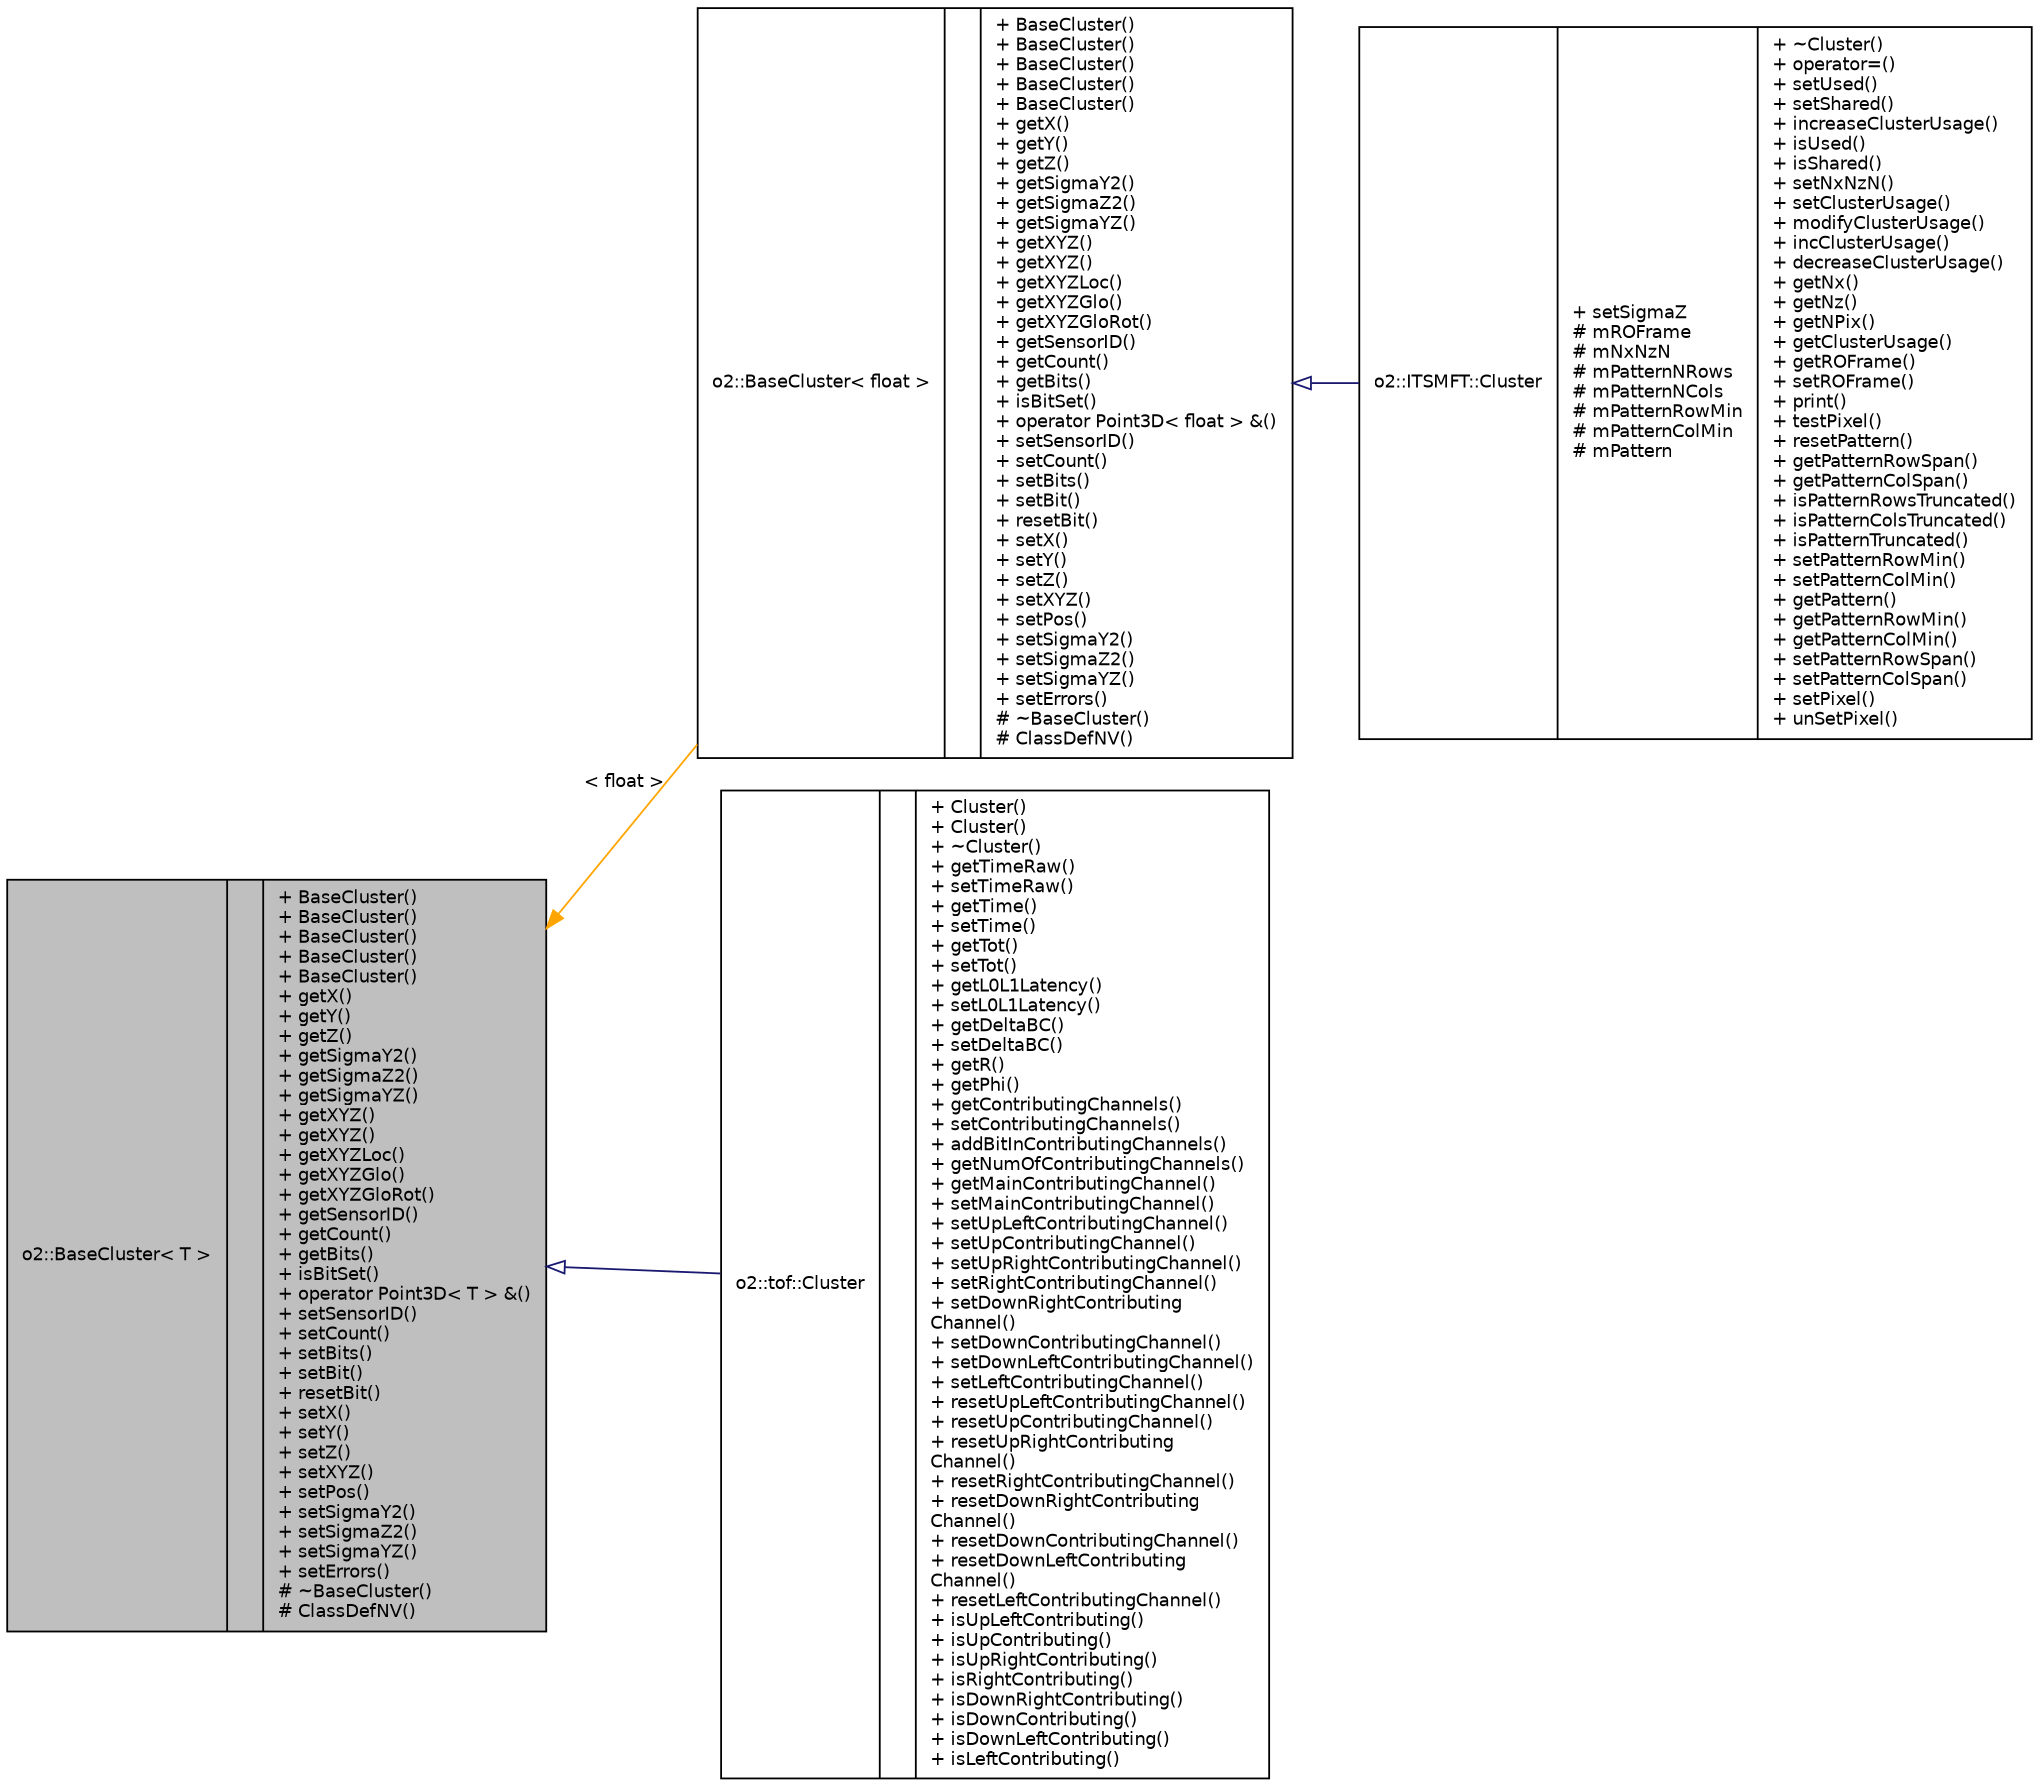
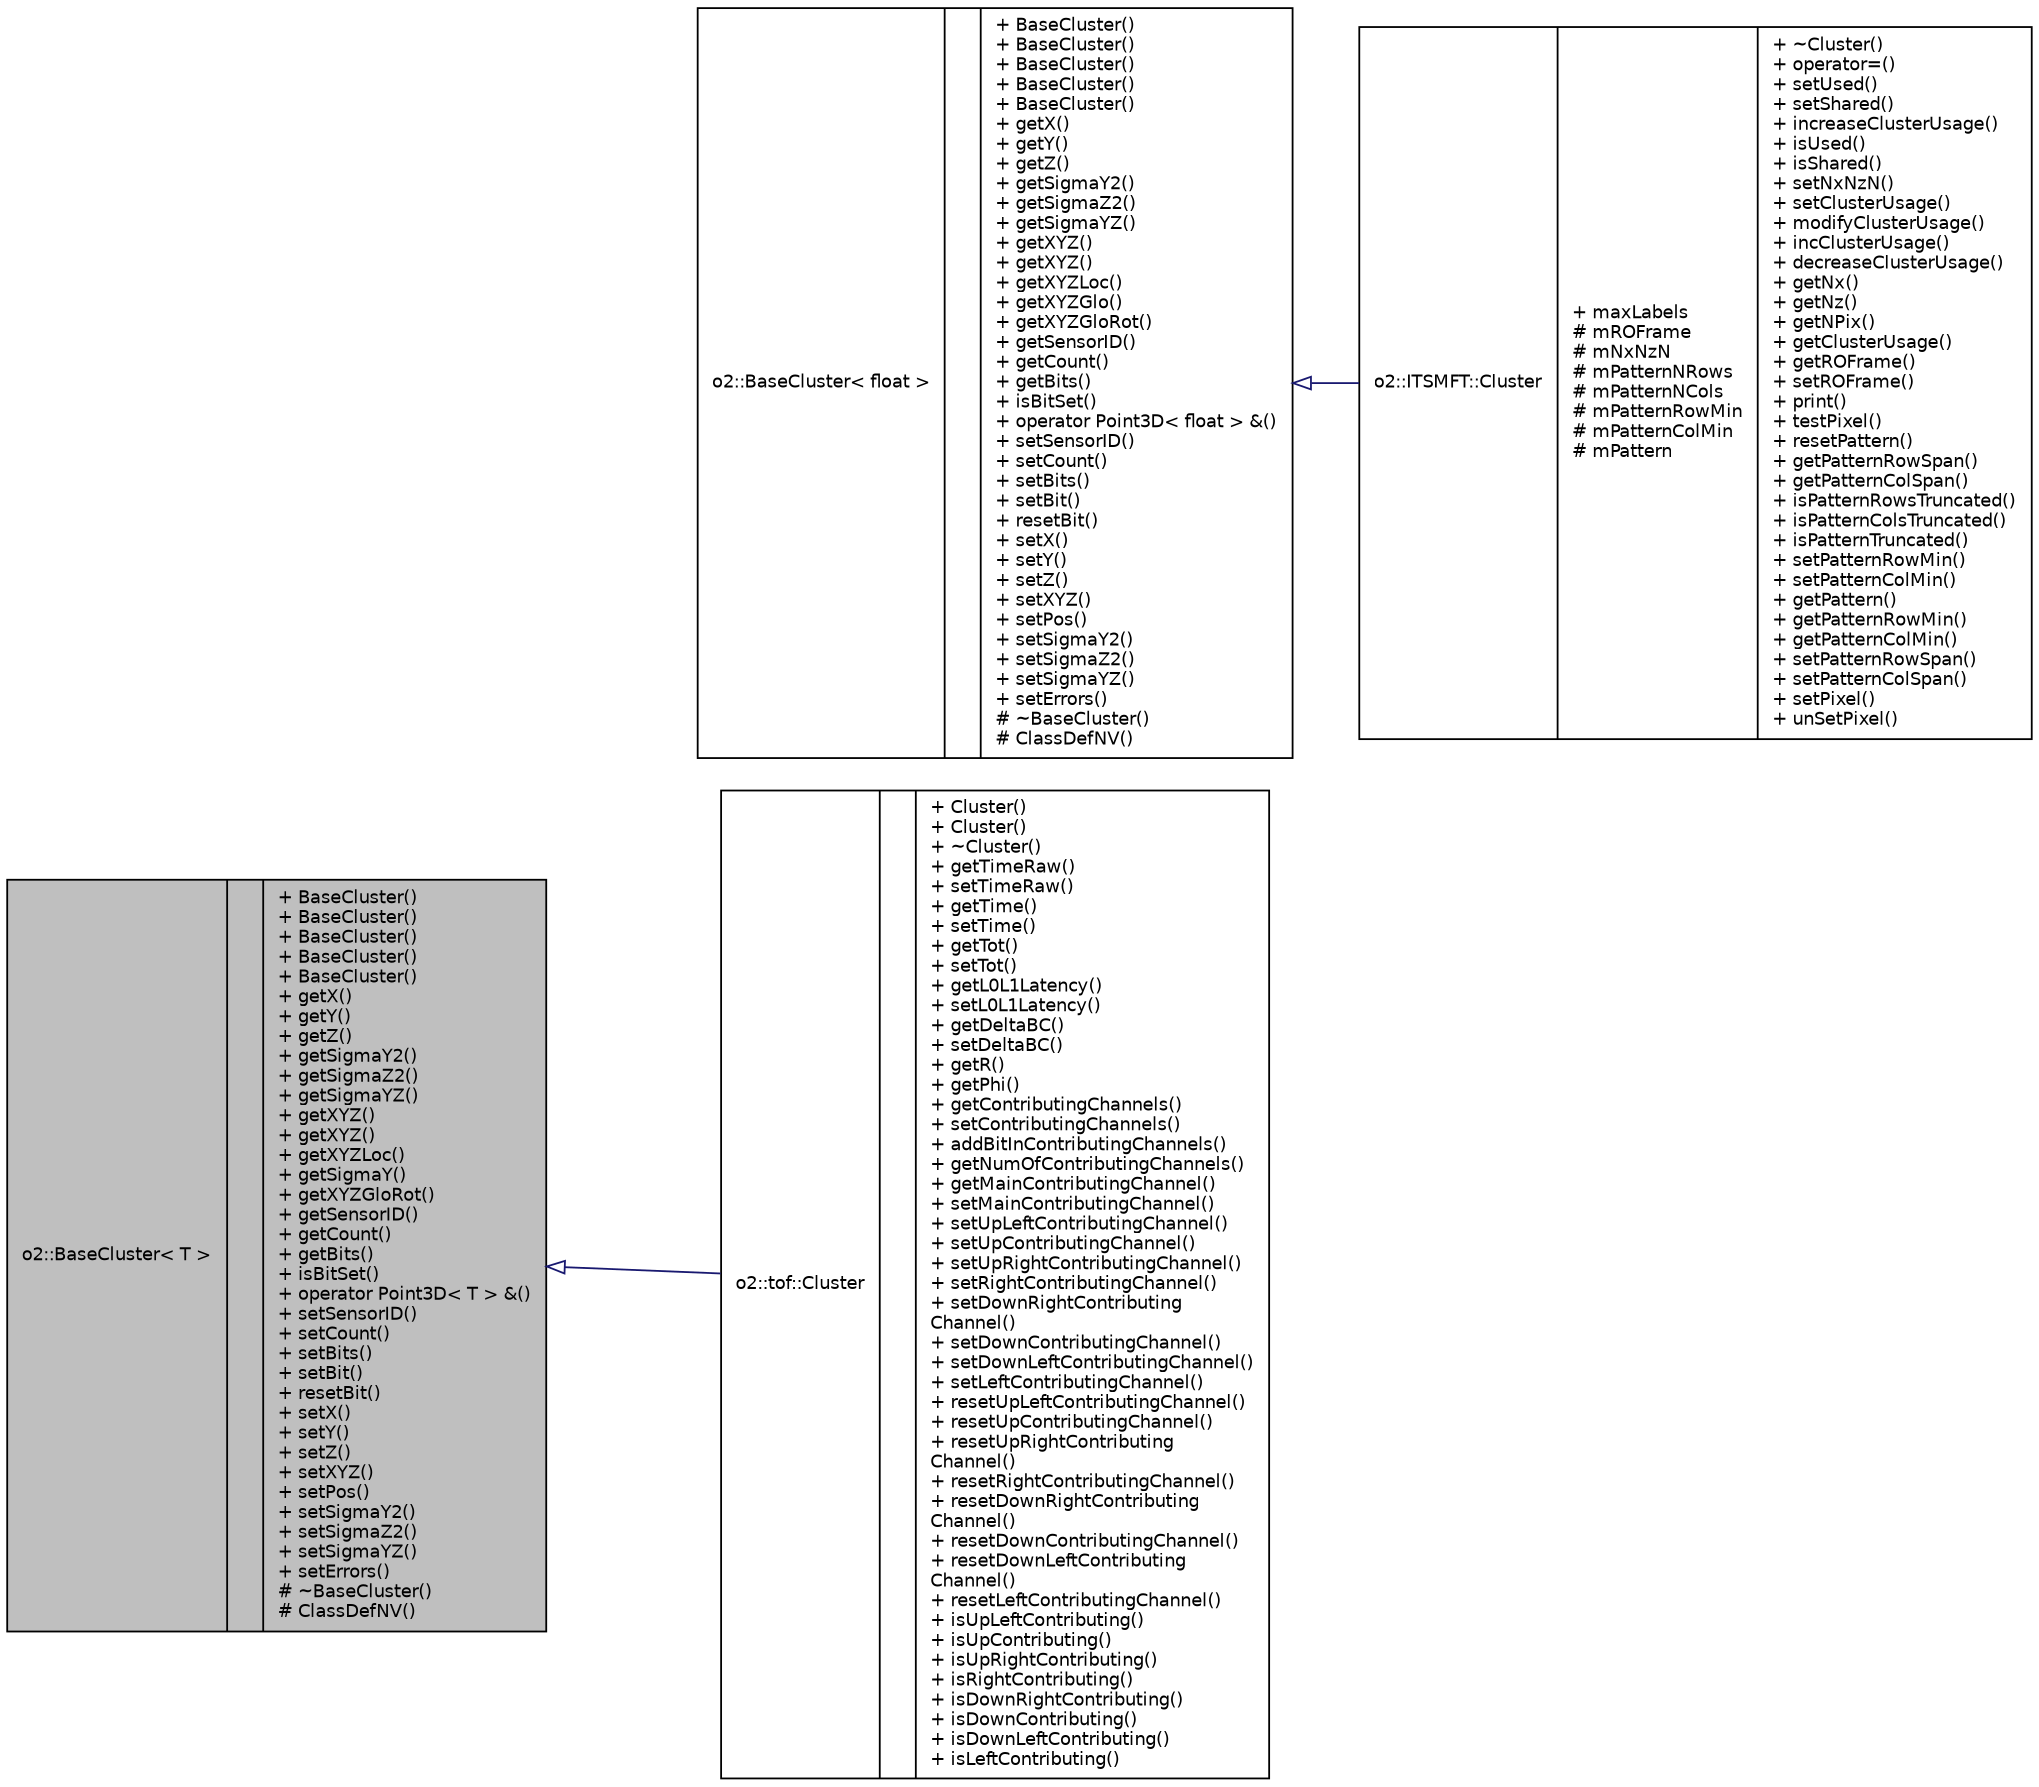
node "o2::ITSMFT::Cluster": text "+ setSigmaZ" -> "+ maxLabels"
edge "o2::BaseCluster< float >" -> "o2::BaseCluster< T >": removed, label "< float >"
node "o2::BaseCluster< T >": text "+ getXYZGlo()" -> "+ getSigmaY()"
